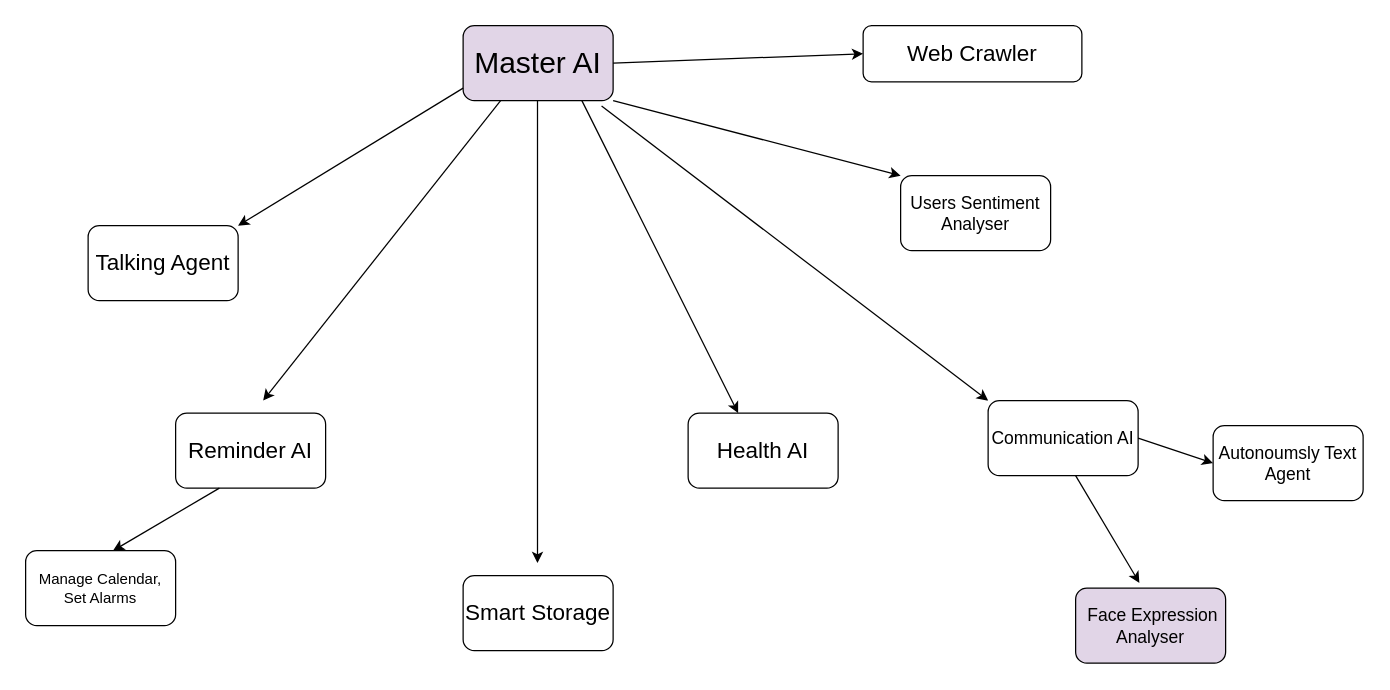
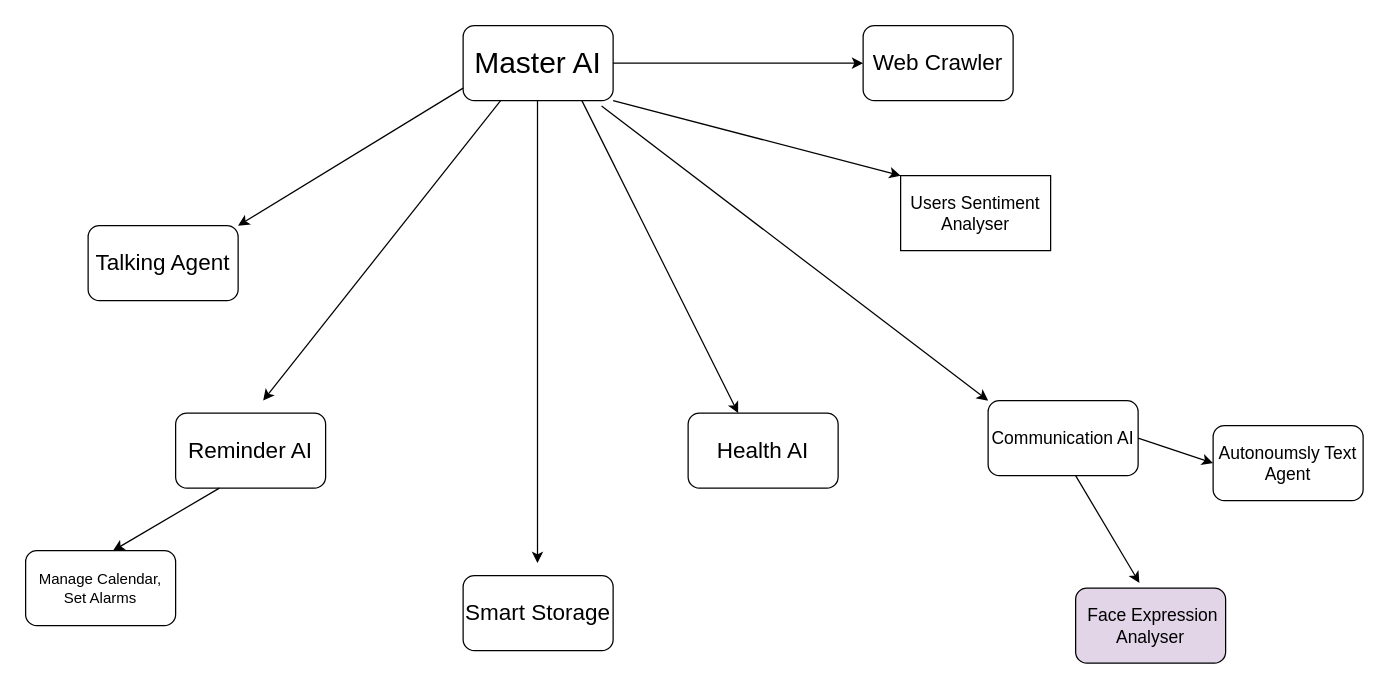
node "Web Crawler": size 219x56 -> 150x75
node "Master AI": fillcolor #e1d5e7 -> #ffffff
node "Users Sentiment Analyser": shape rounded rectangle -> rectangle
